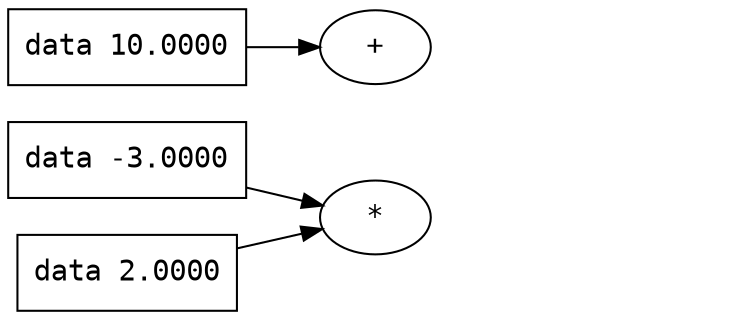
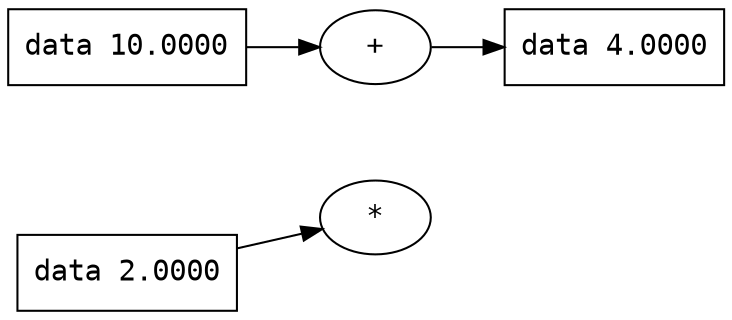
node "data 4.0000": added
node "data -3.0000": removed
